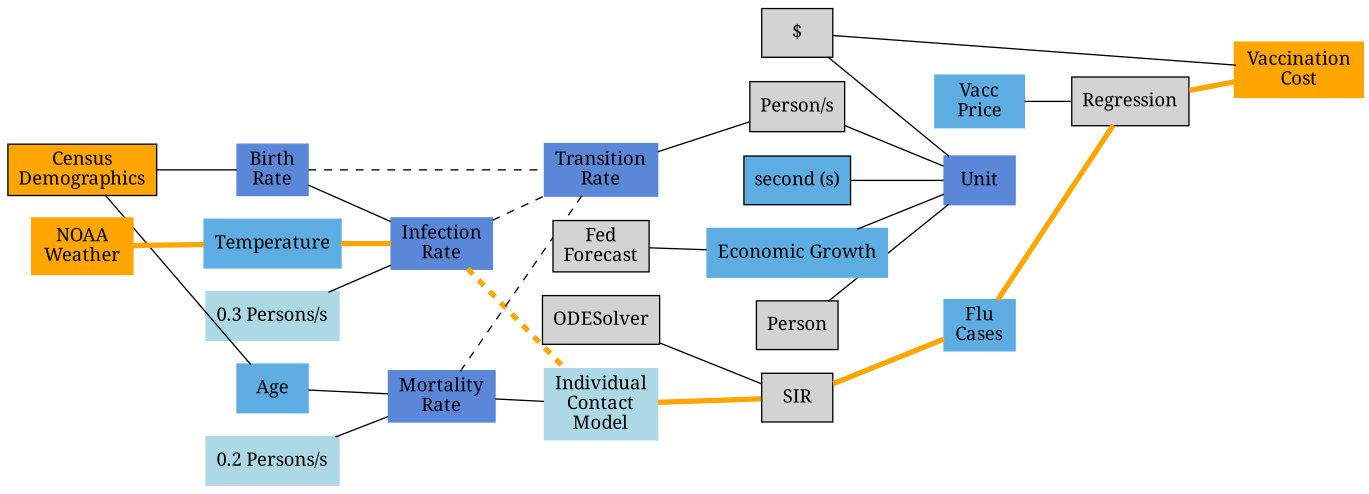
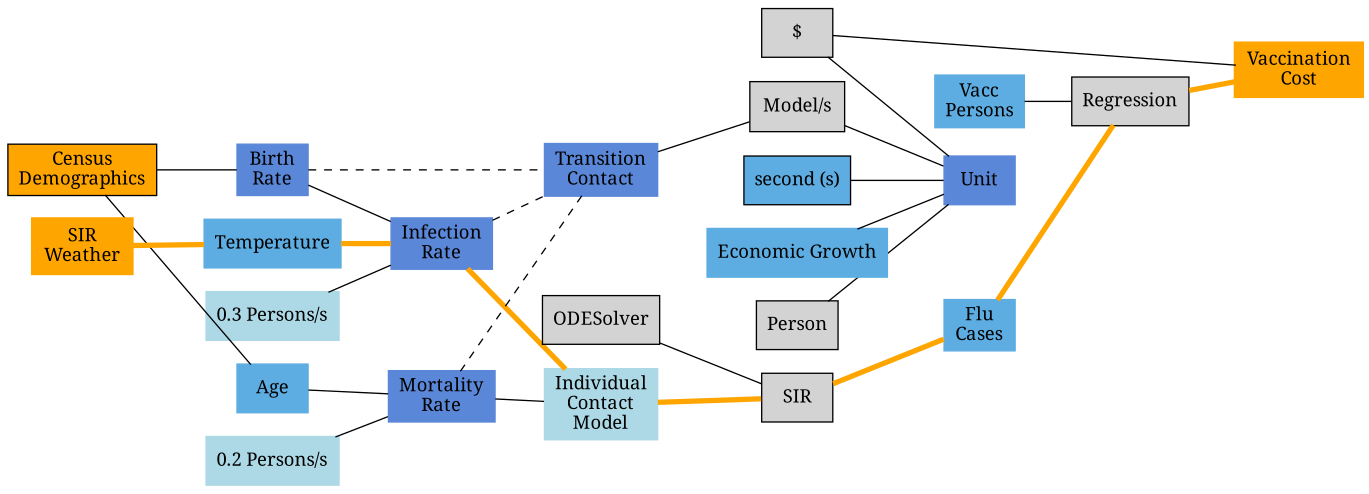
node "Vacc Price": label "Vacc Price" -> "Vacc Persons"
node "Person/s": label "Person/s" -> "Model/s"
node "Transition": text "Rate" -> "Contact"
node "NOAA Weather": label "NOAA Weather" -> "SIR Weather"
node "Fed Forecast": removed
edge "Infection Rate" -- "Individual Contact Model": style dashed -> solid
